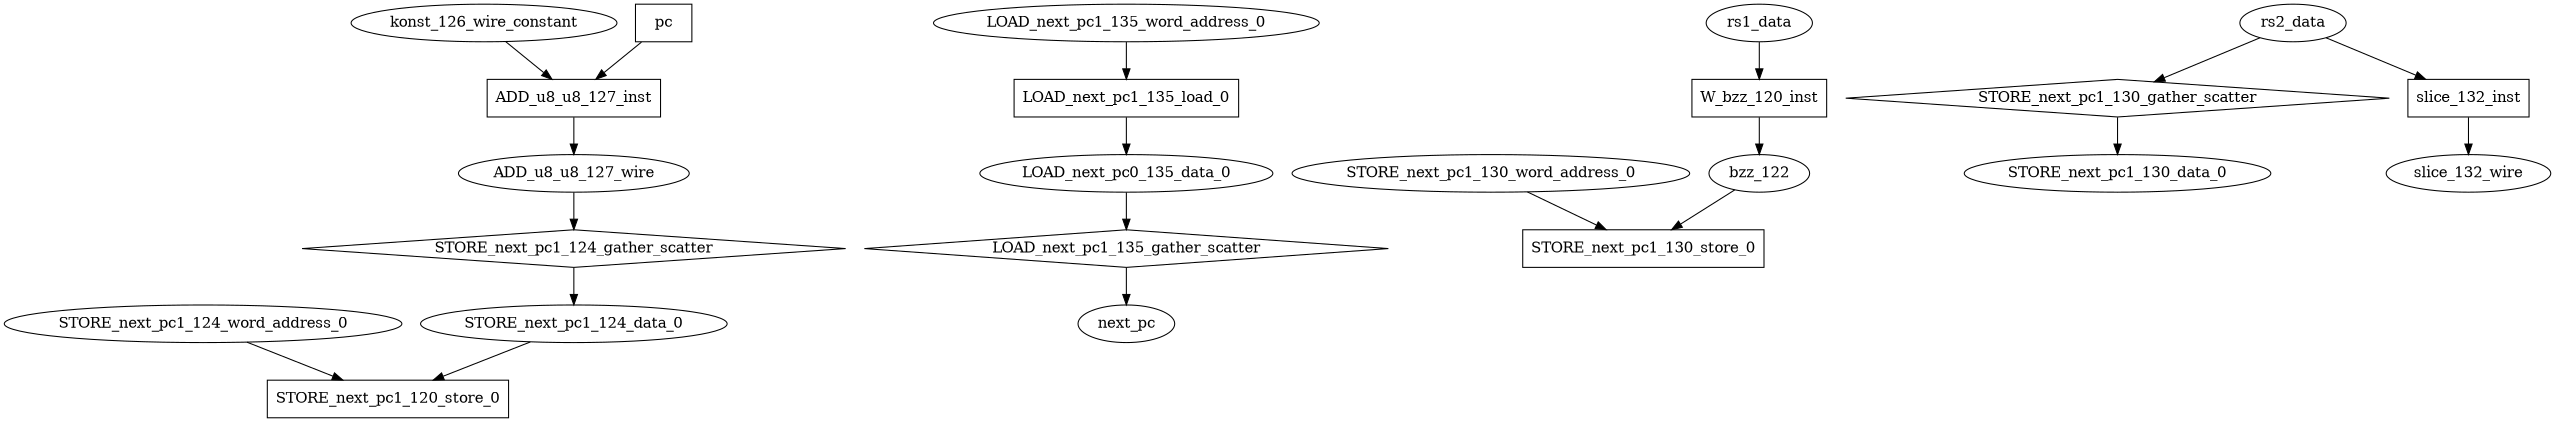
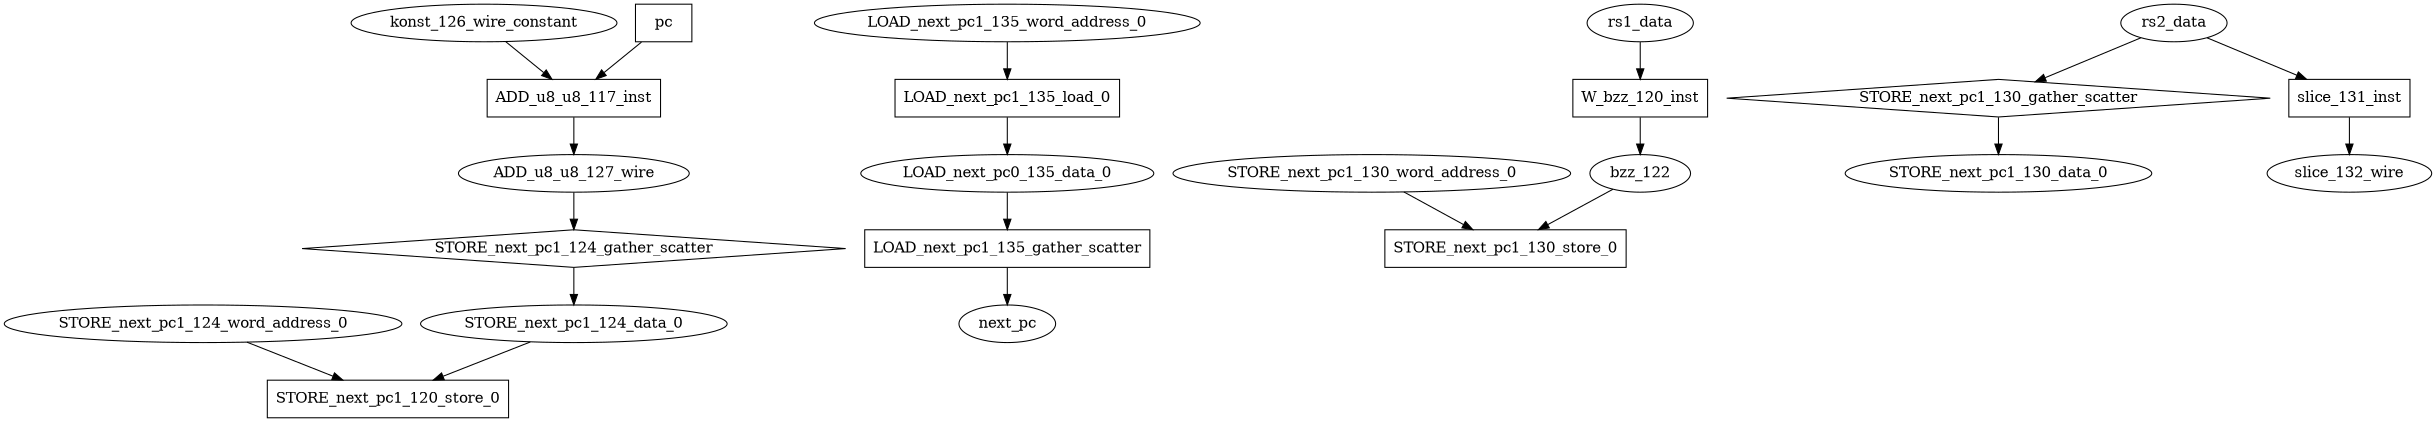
node "ADD_u8_u8_127_inst": label "ADD_u8_u8_127_inst" -> "ADD_u8_u8_117_inst"
node "slice_132_inst": label "slice_132_inst" -> "slice_131_inst"
node "LOAD_next_pc1_135_gather_scatter": shape diamond -> box
